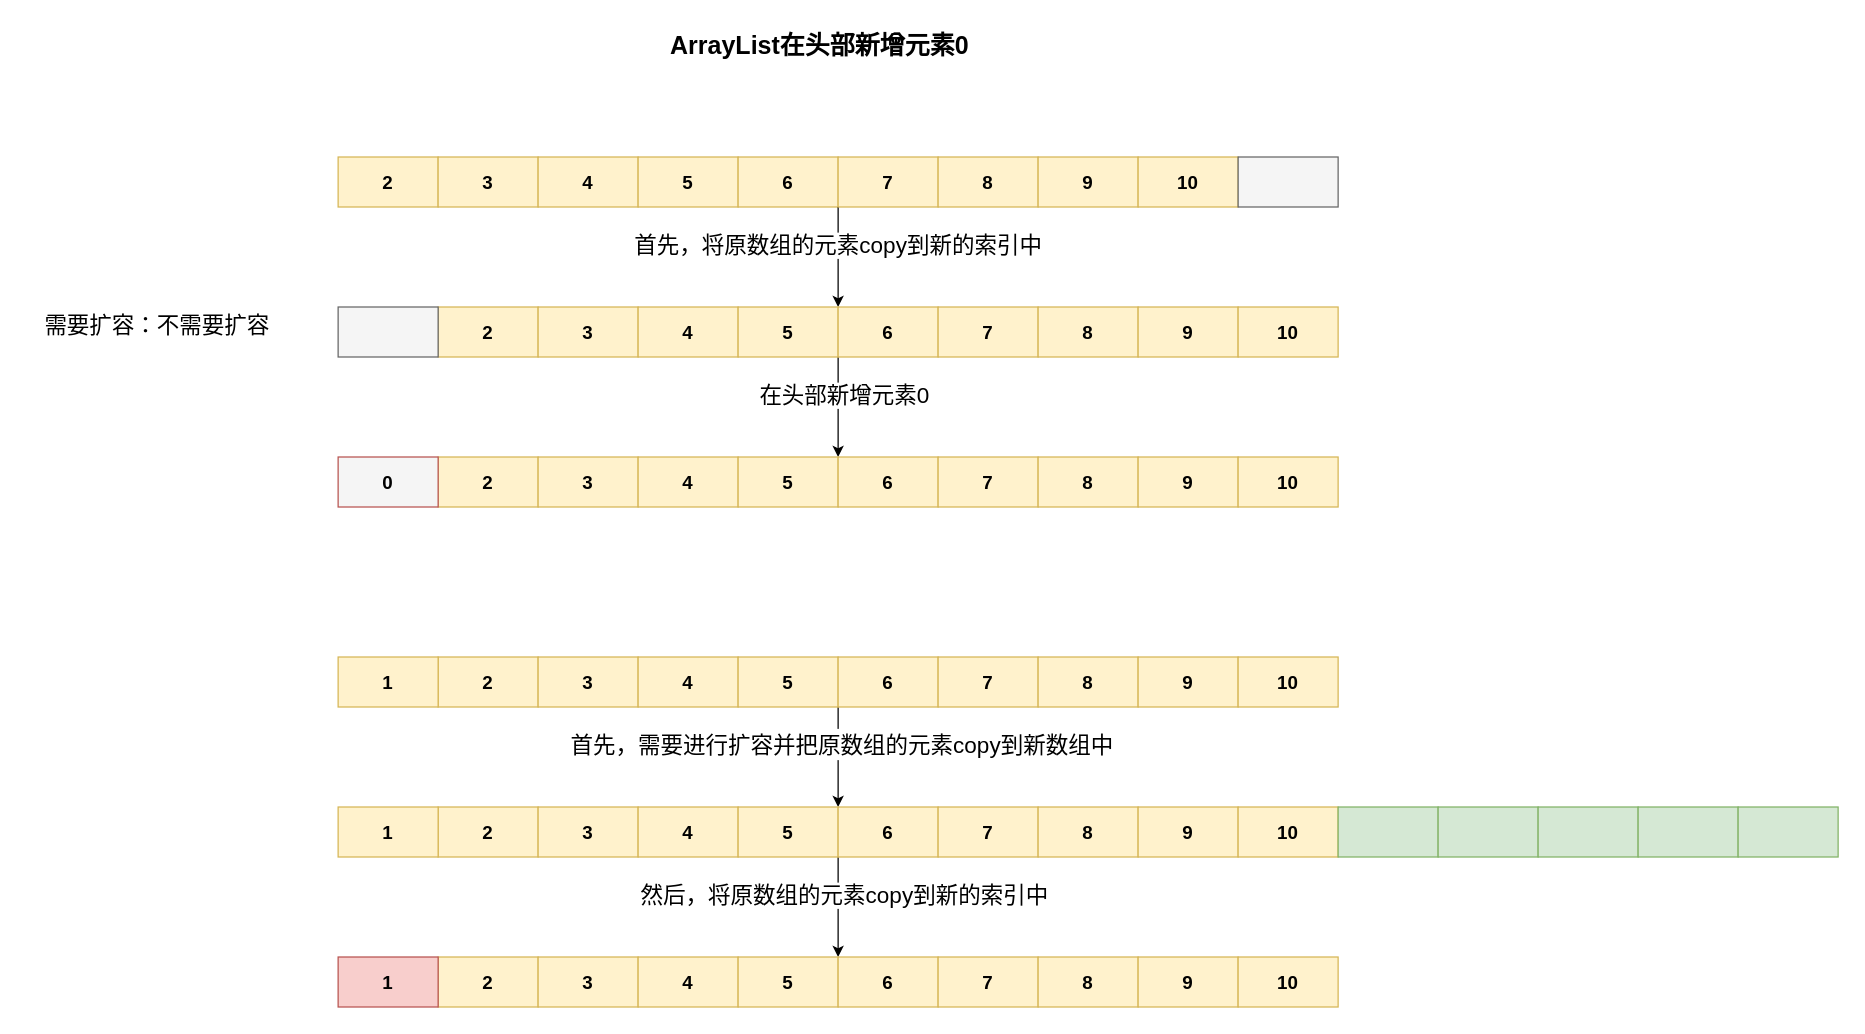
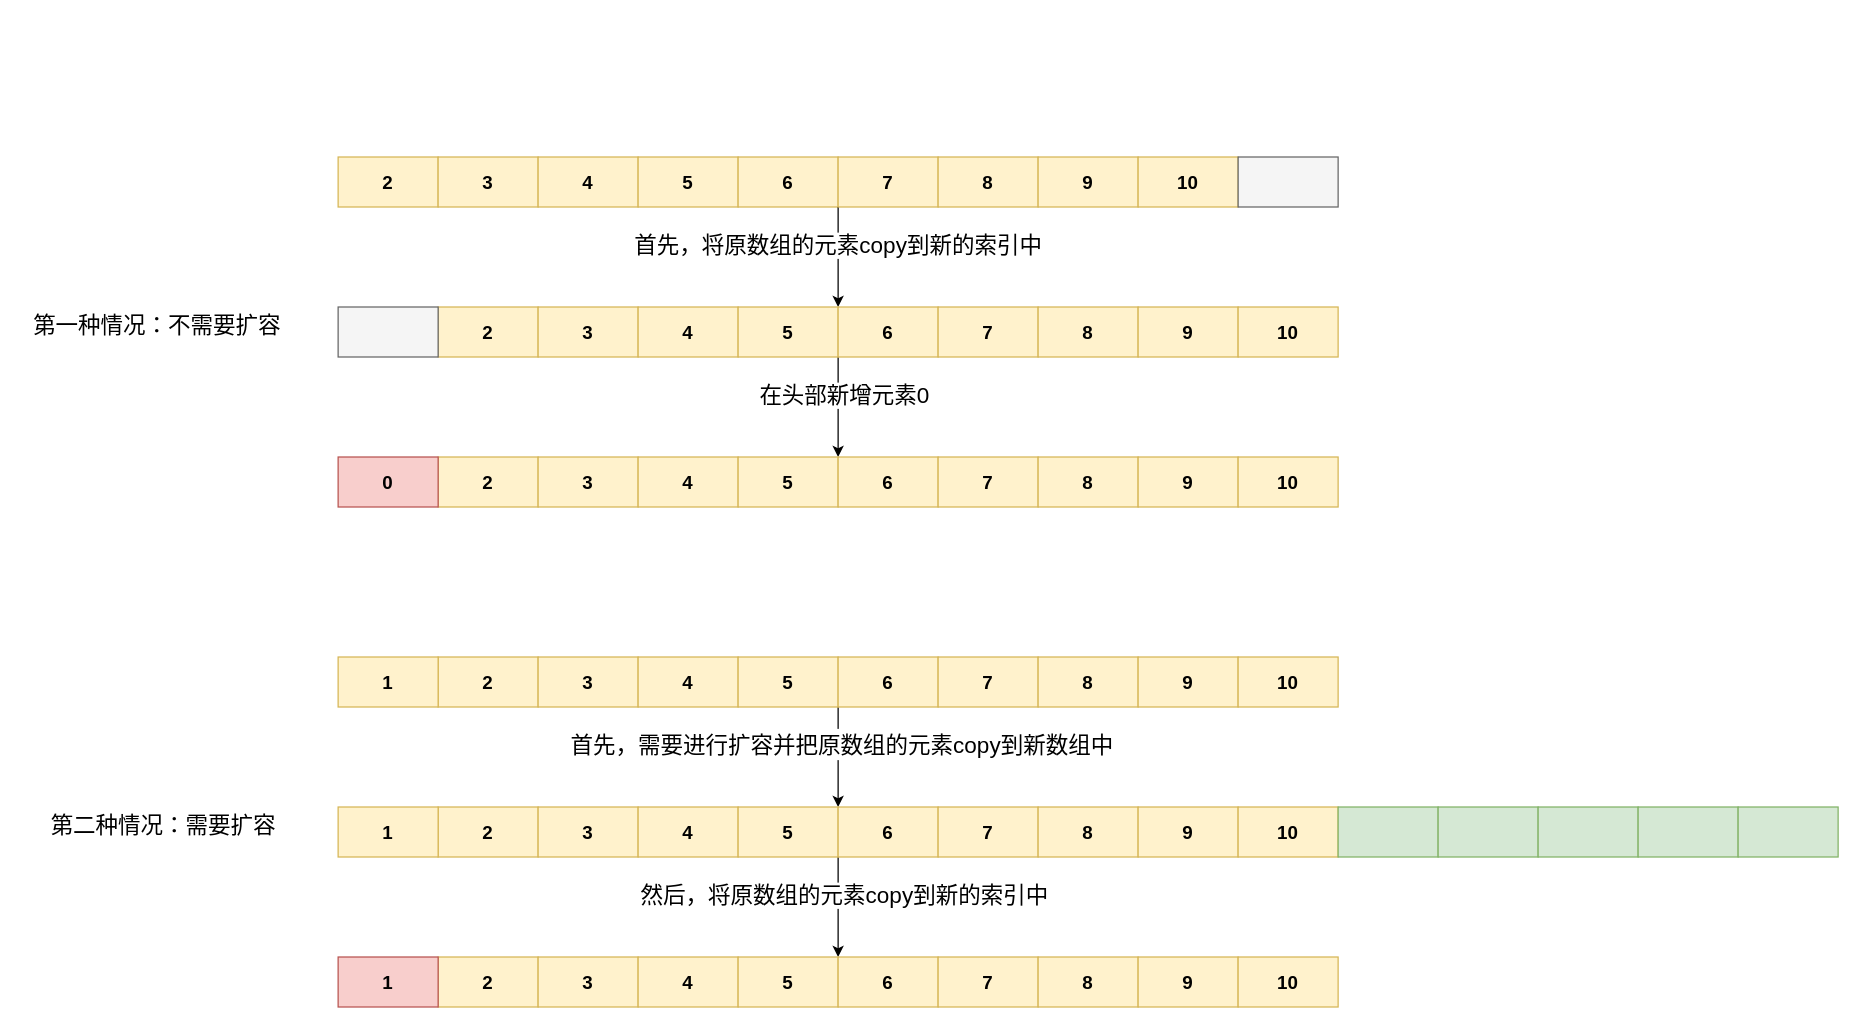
node "ArrayList在头部新增元素0": removed
node "需要扩容：不需要扩容": label "需要扩容：不需要扩容" -> "第一种情况：不需要扩容"
node "0": fillcolor #f5f5f5 -> #f8cecc
node "第二种情况：需要扩容": added
